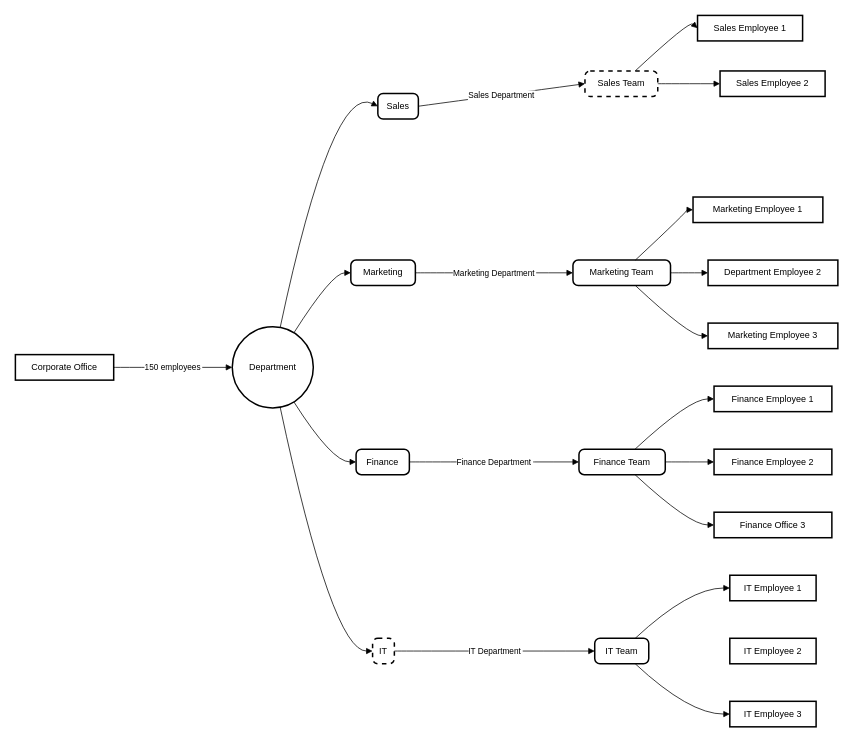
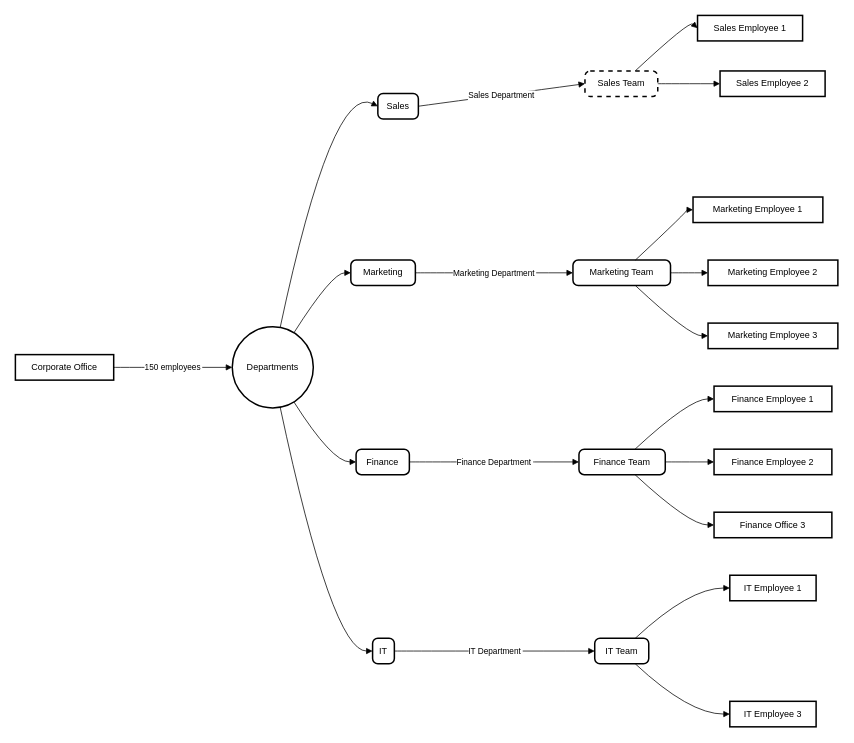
node "Department Employee 2": label "Department Employee 2" -> "Marketing Employee 2"
node "Department": label "Department" -> "Departments"
node "IT": style dashed -> solid
node "IT Employee 2": removed
